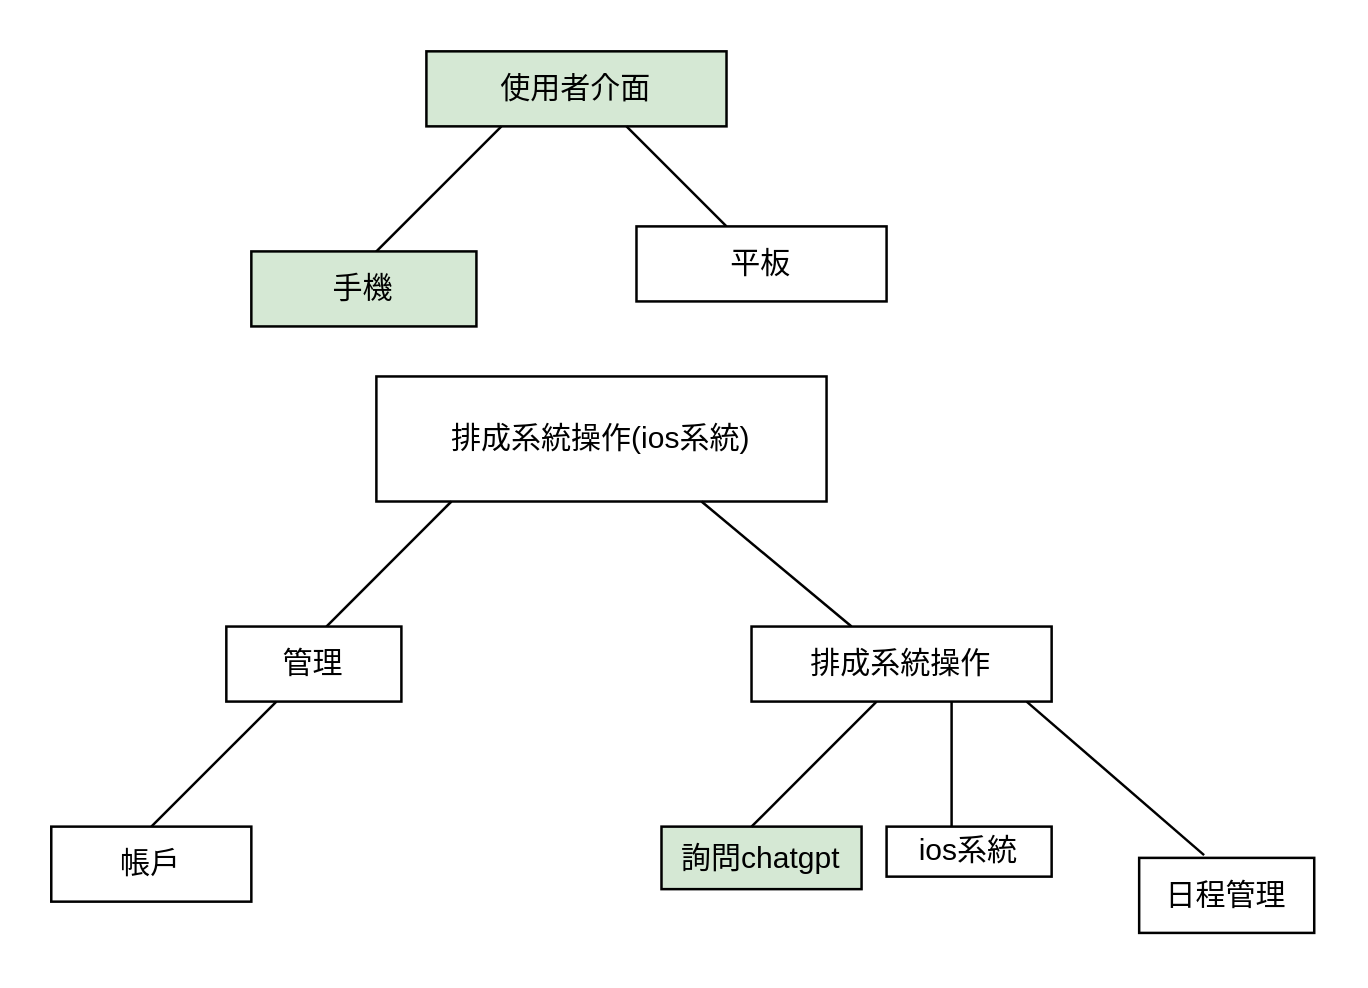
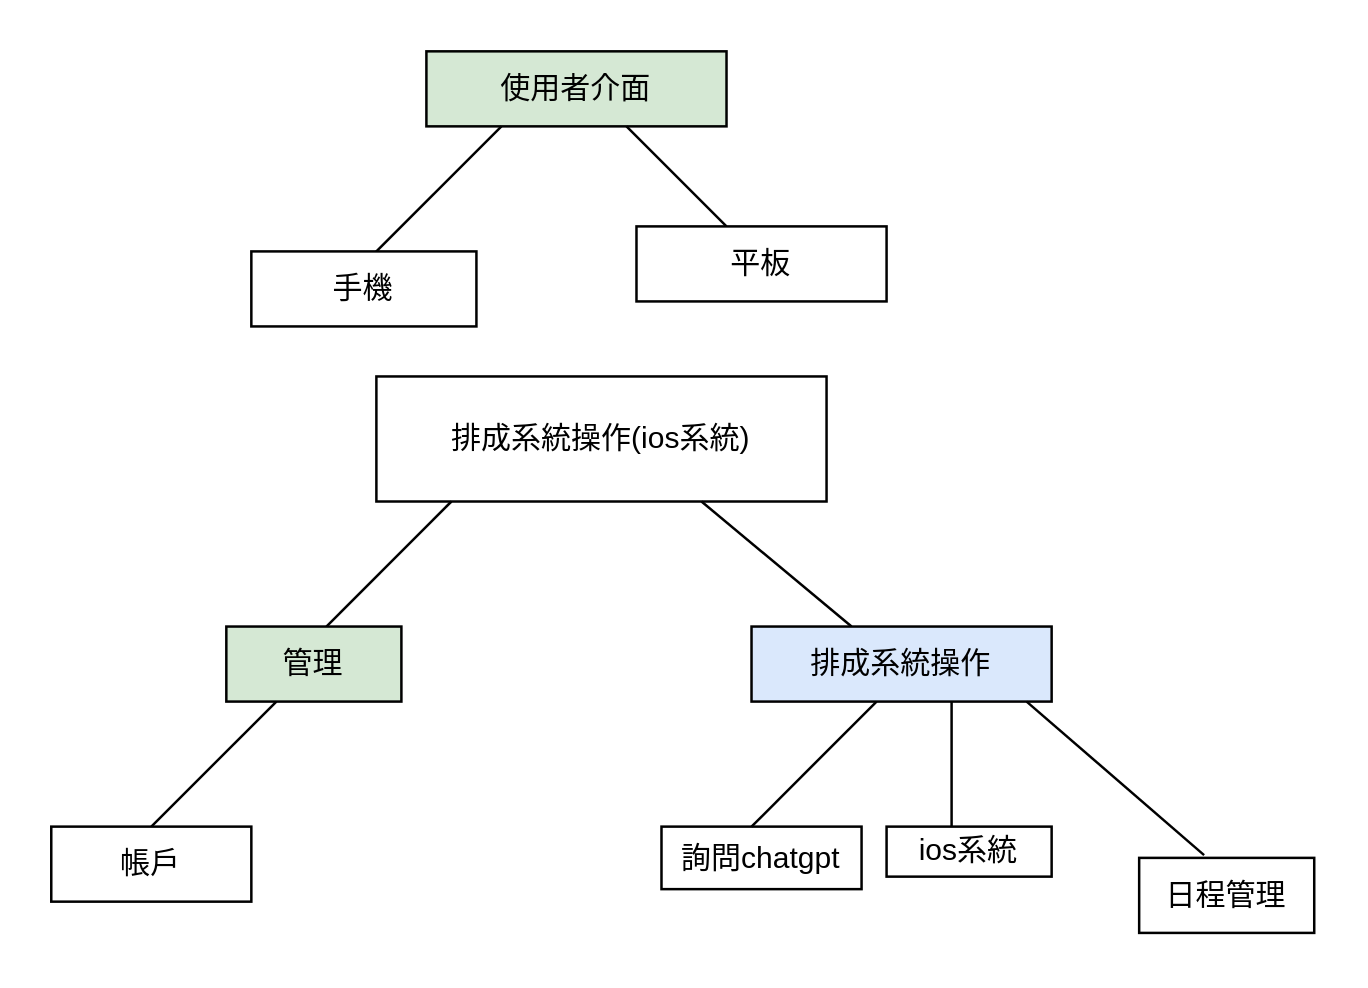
node "手機": fillcolor #d5e8d4 -> #ffffff
node "管理": fillcolor #ffffff -> #d5e8d4
node "排成系統操作": fillcolor #ffffff -> #dae8fc
node "詢問chatgpt": fillcolor #d5e8d4 -> #ffffff
